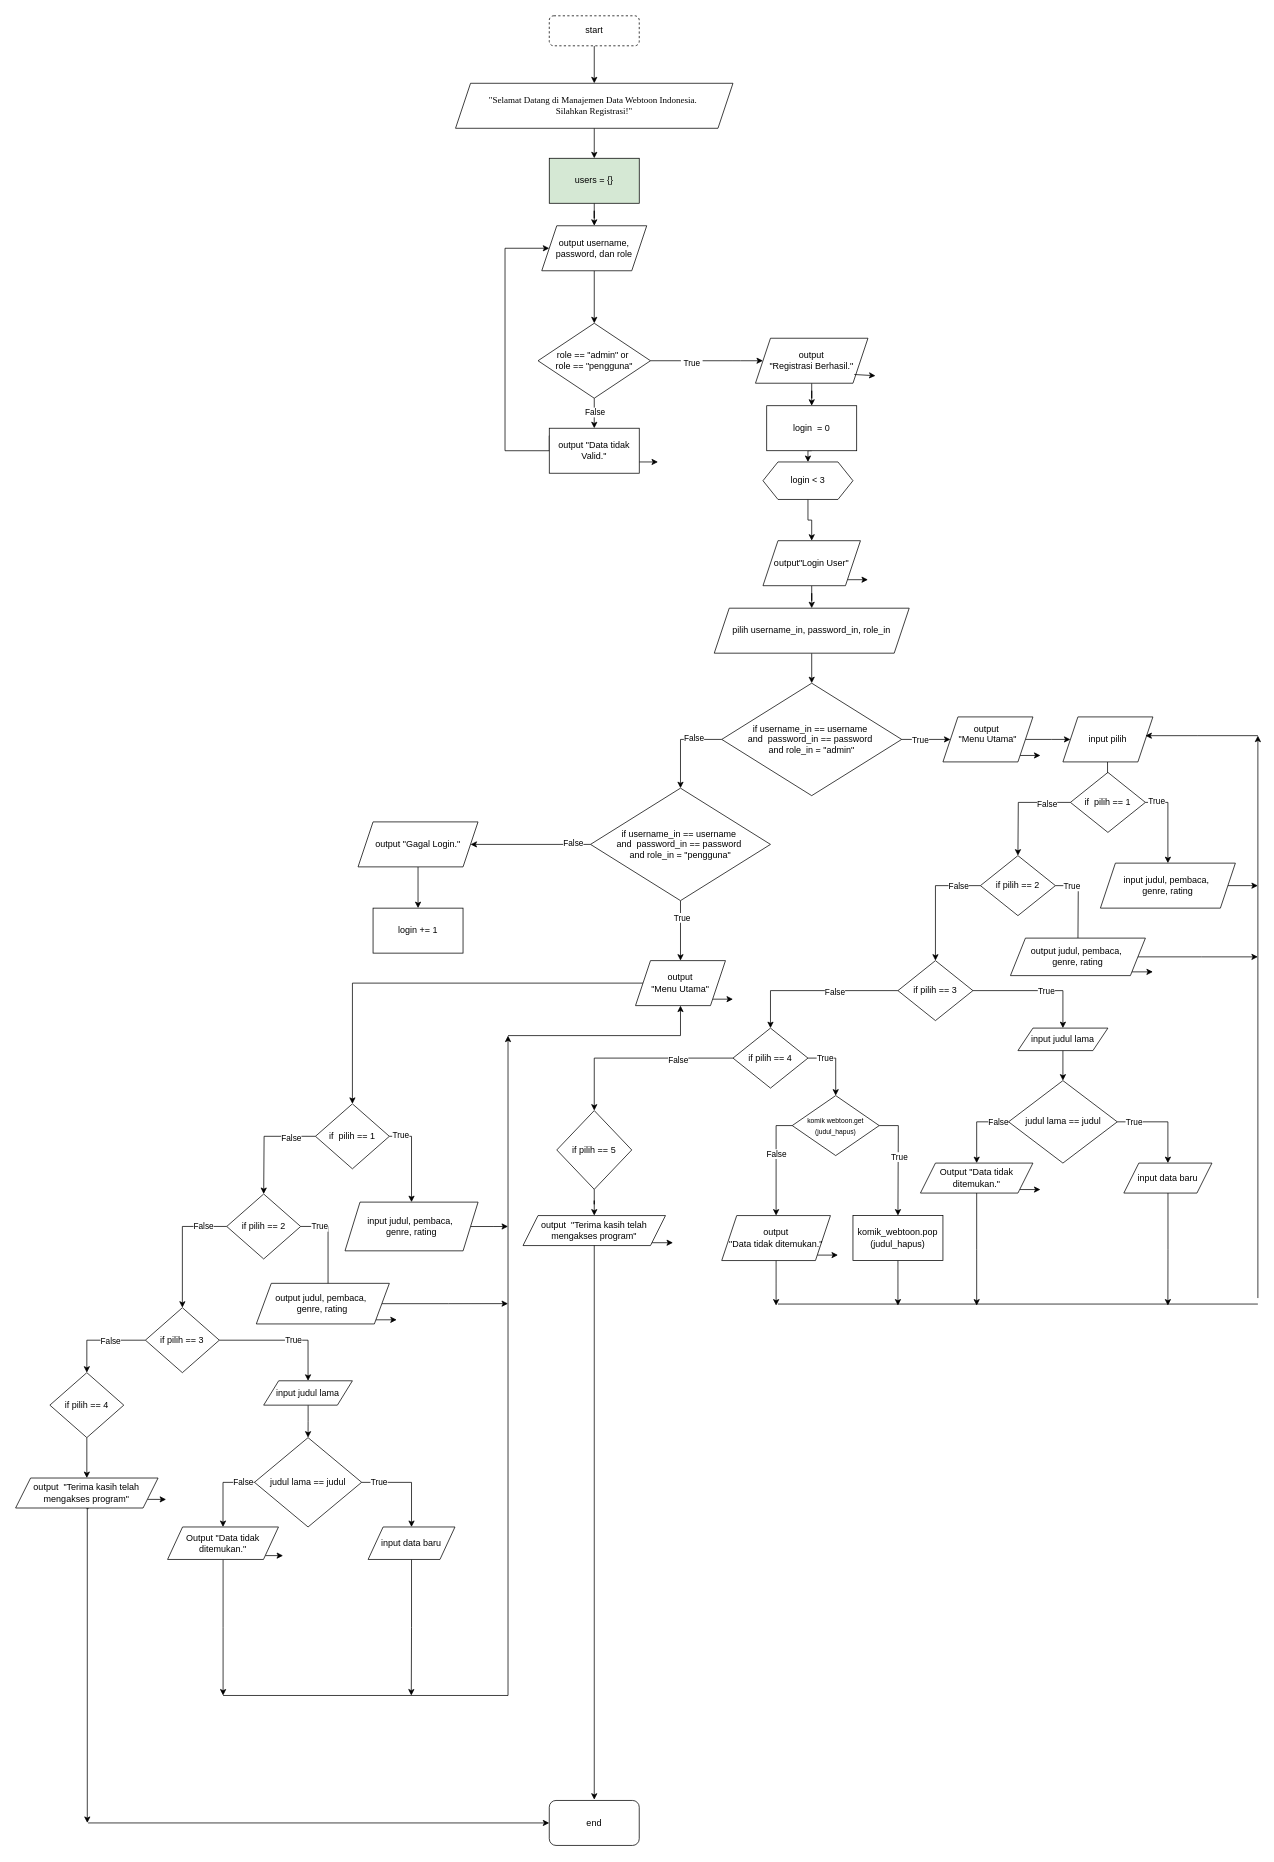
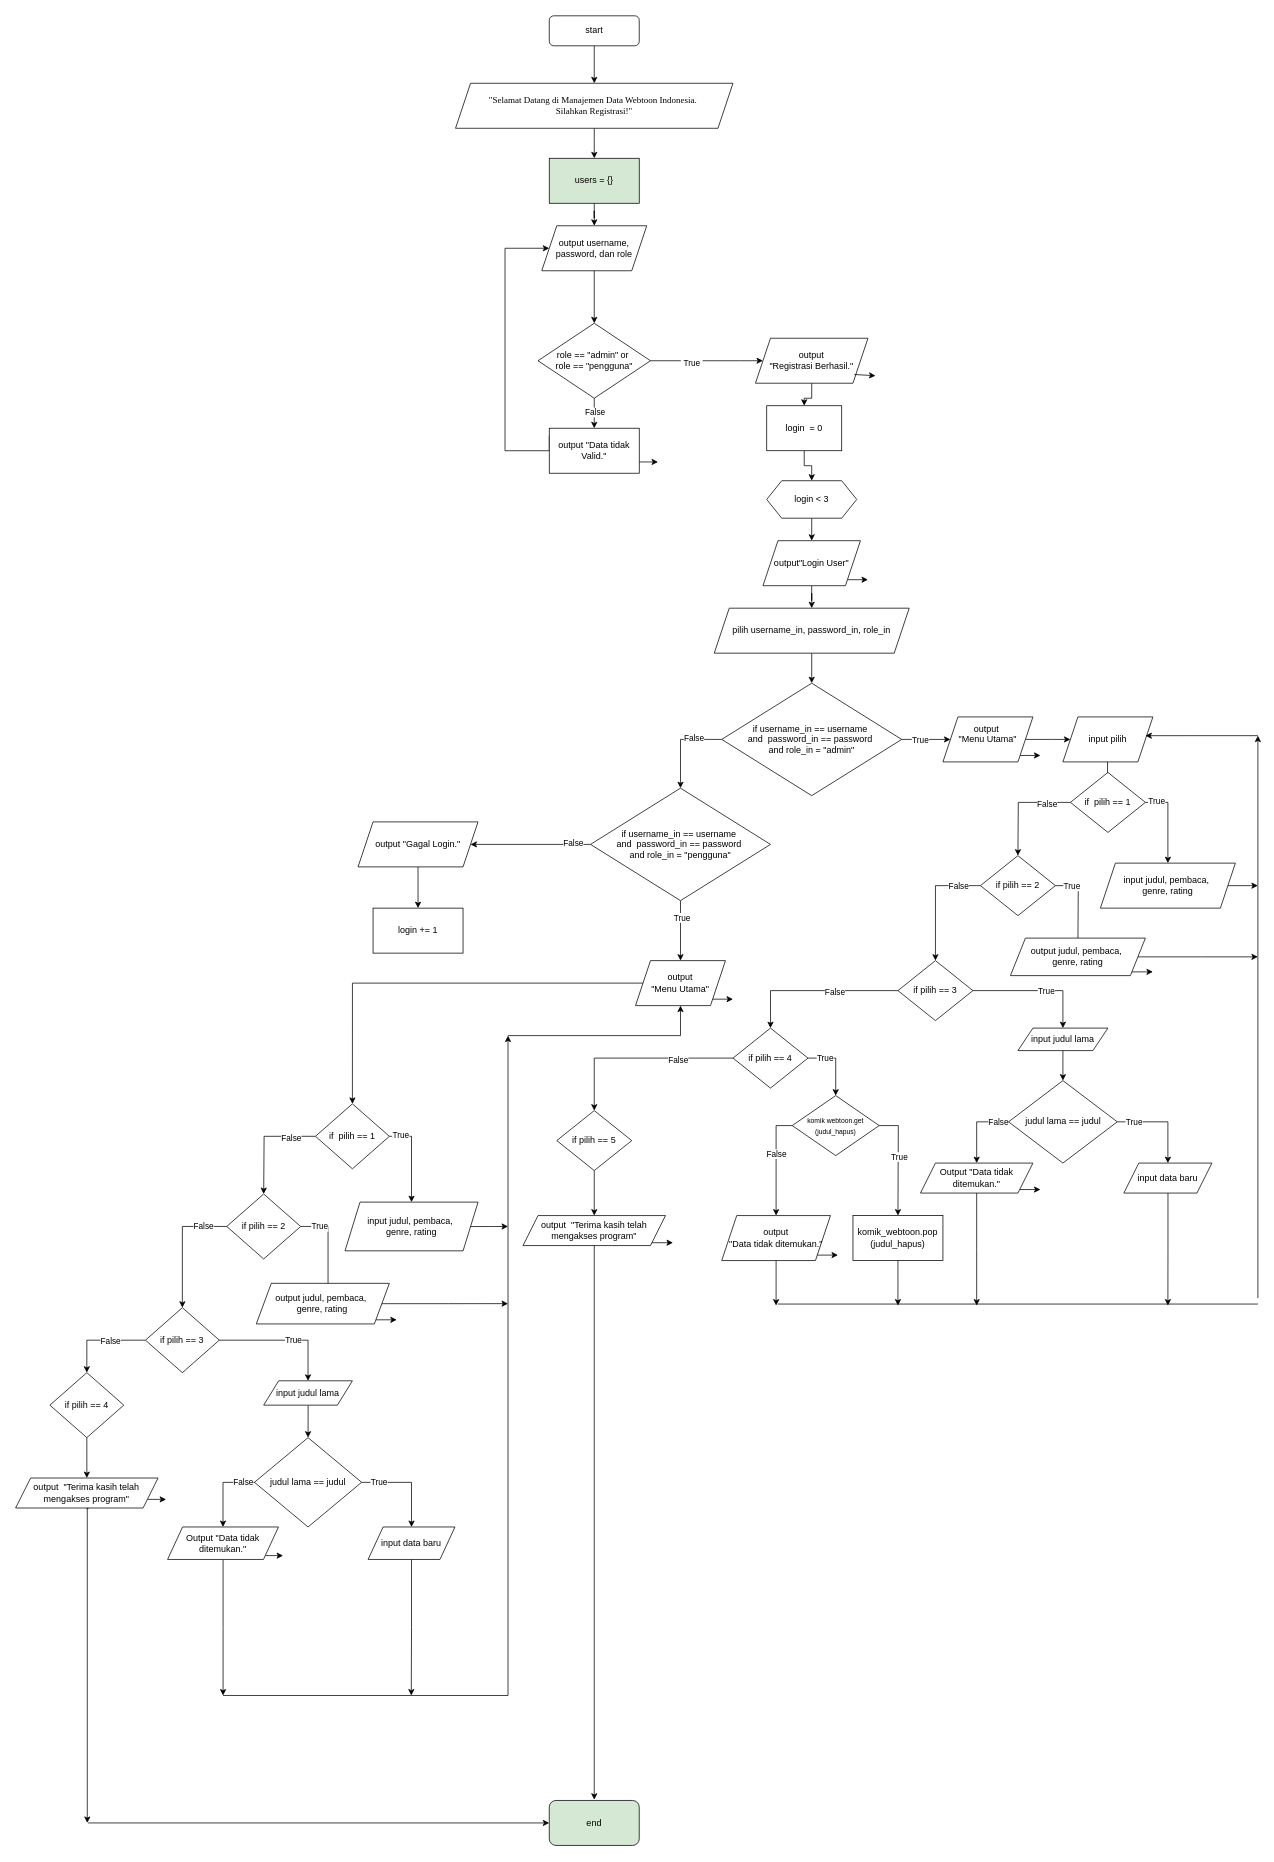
node "start": style dashed -> solid
node "login = 0": size 90x45 -> 75x45
node "login < 3": moved (808, 480) -> (812, 499)
node "if pilih == 5": size 75x79 -> 75x60
node "end": fillcolor #ffffff -> #d5e8d4
